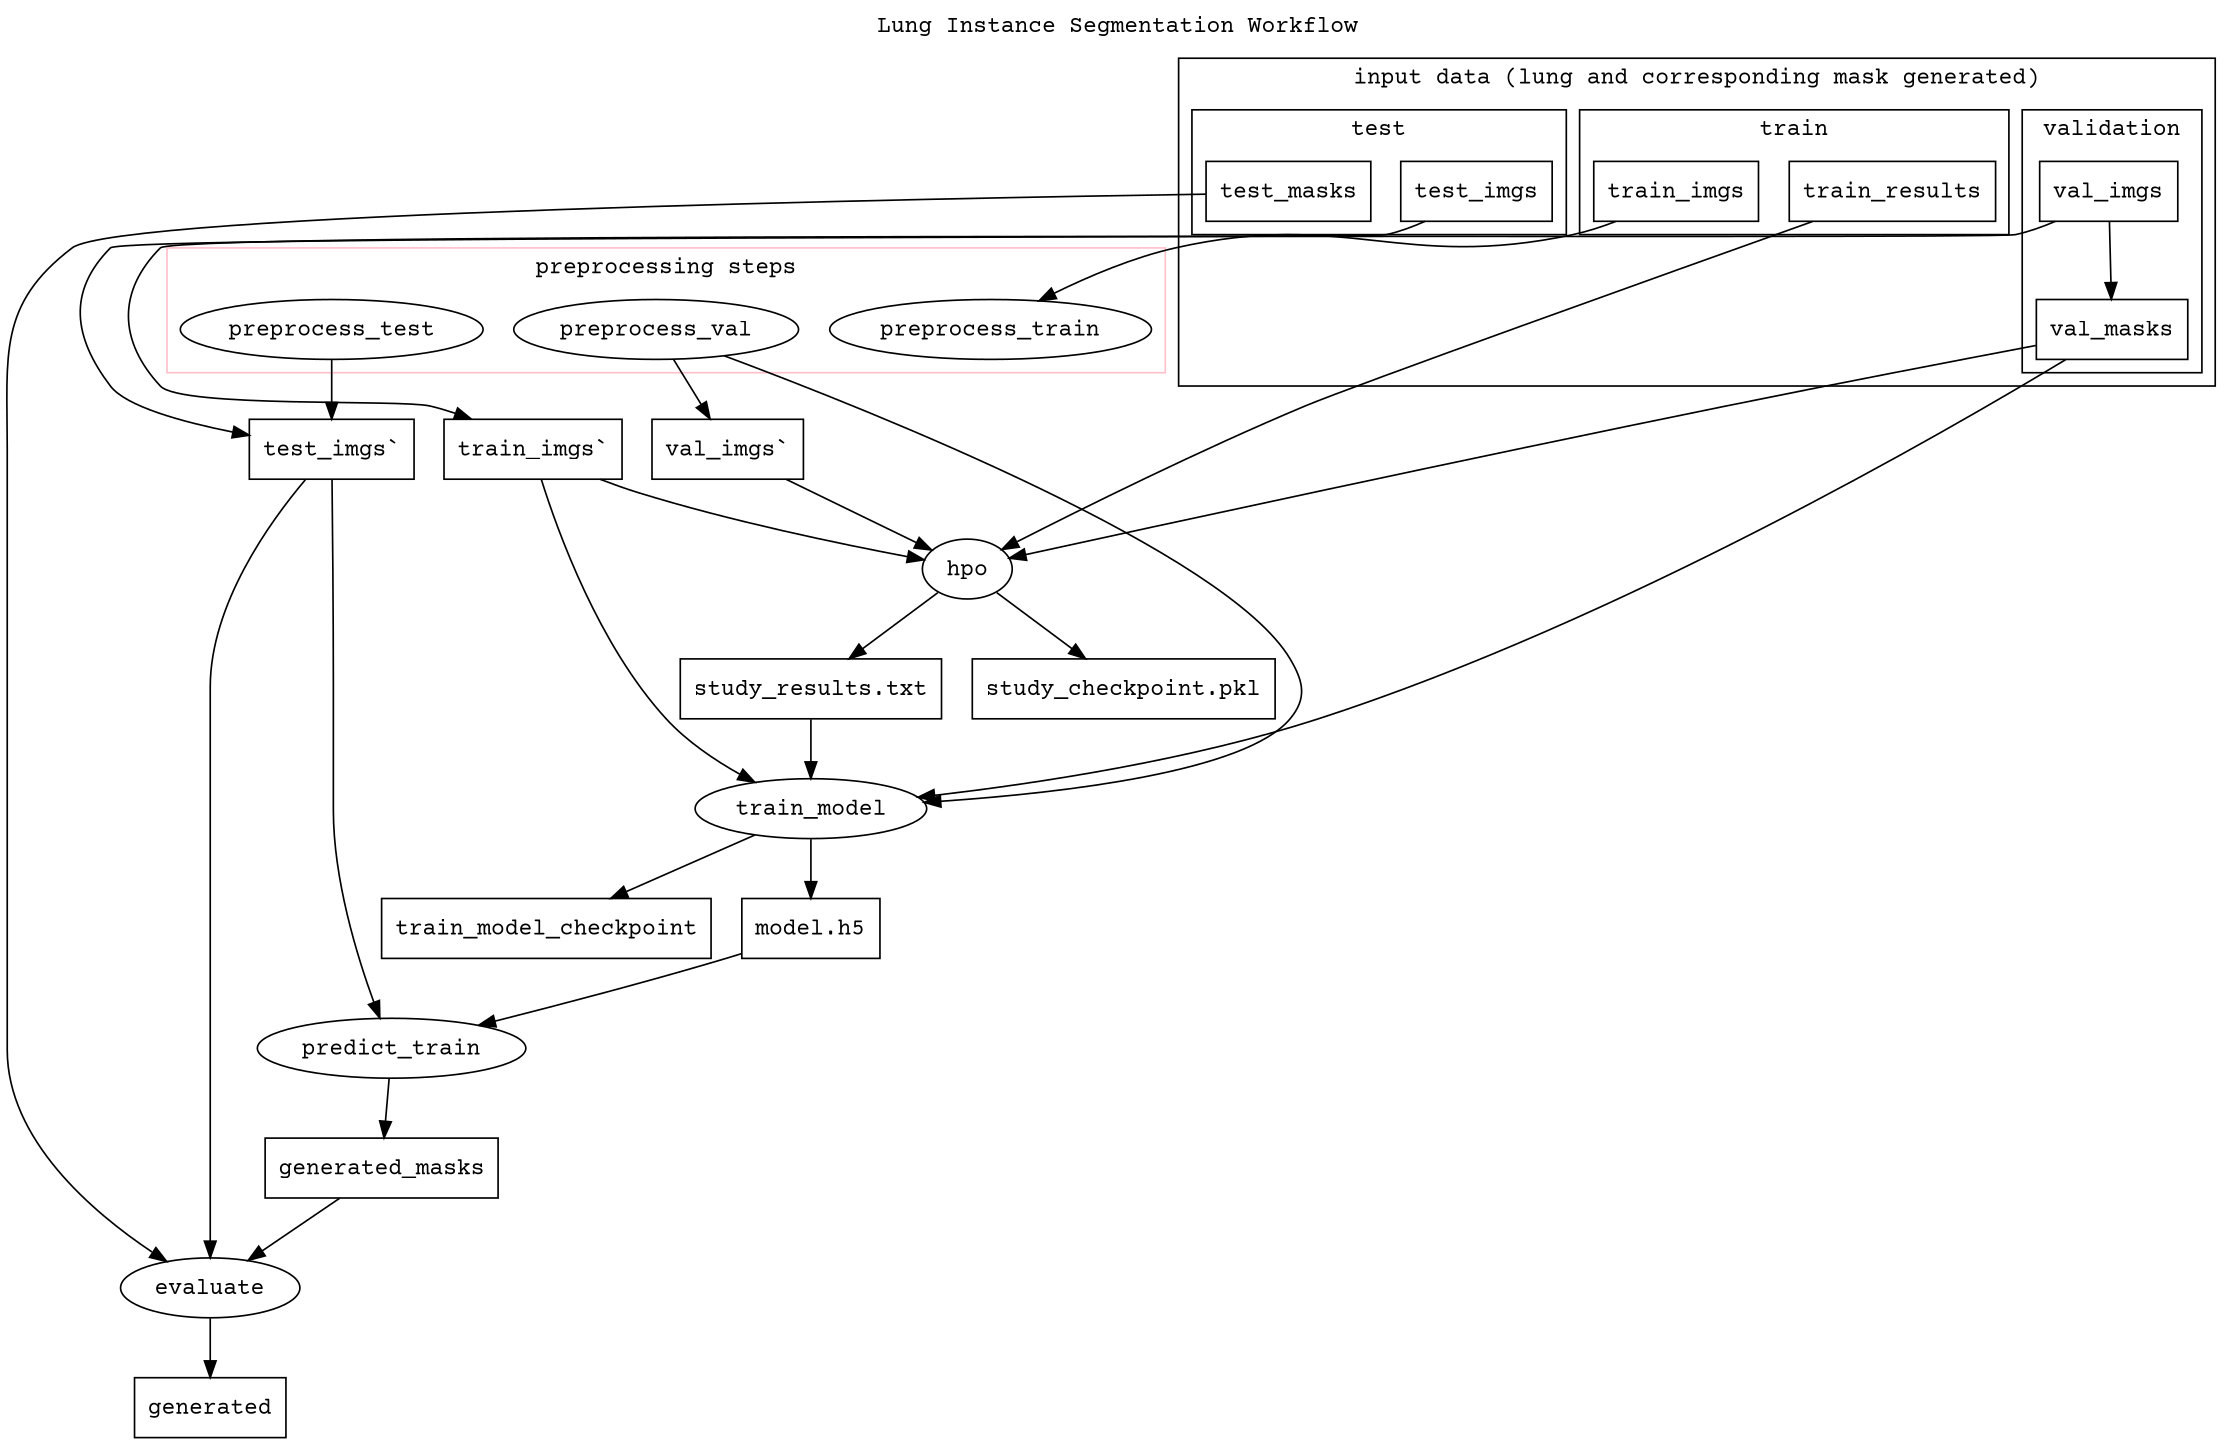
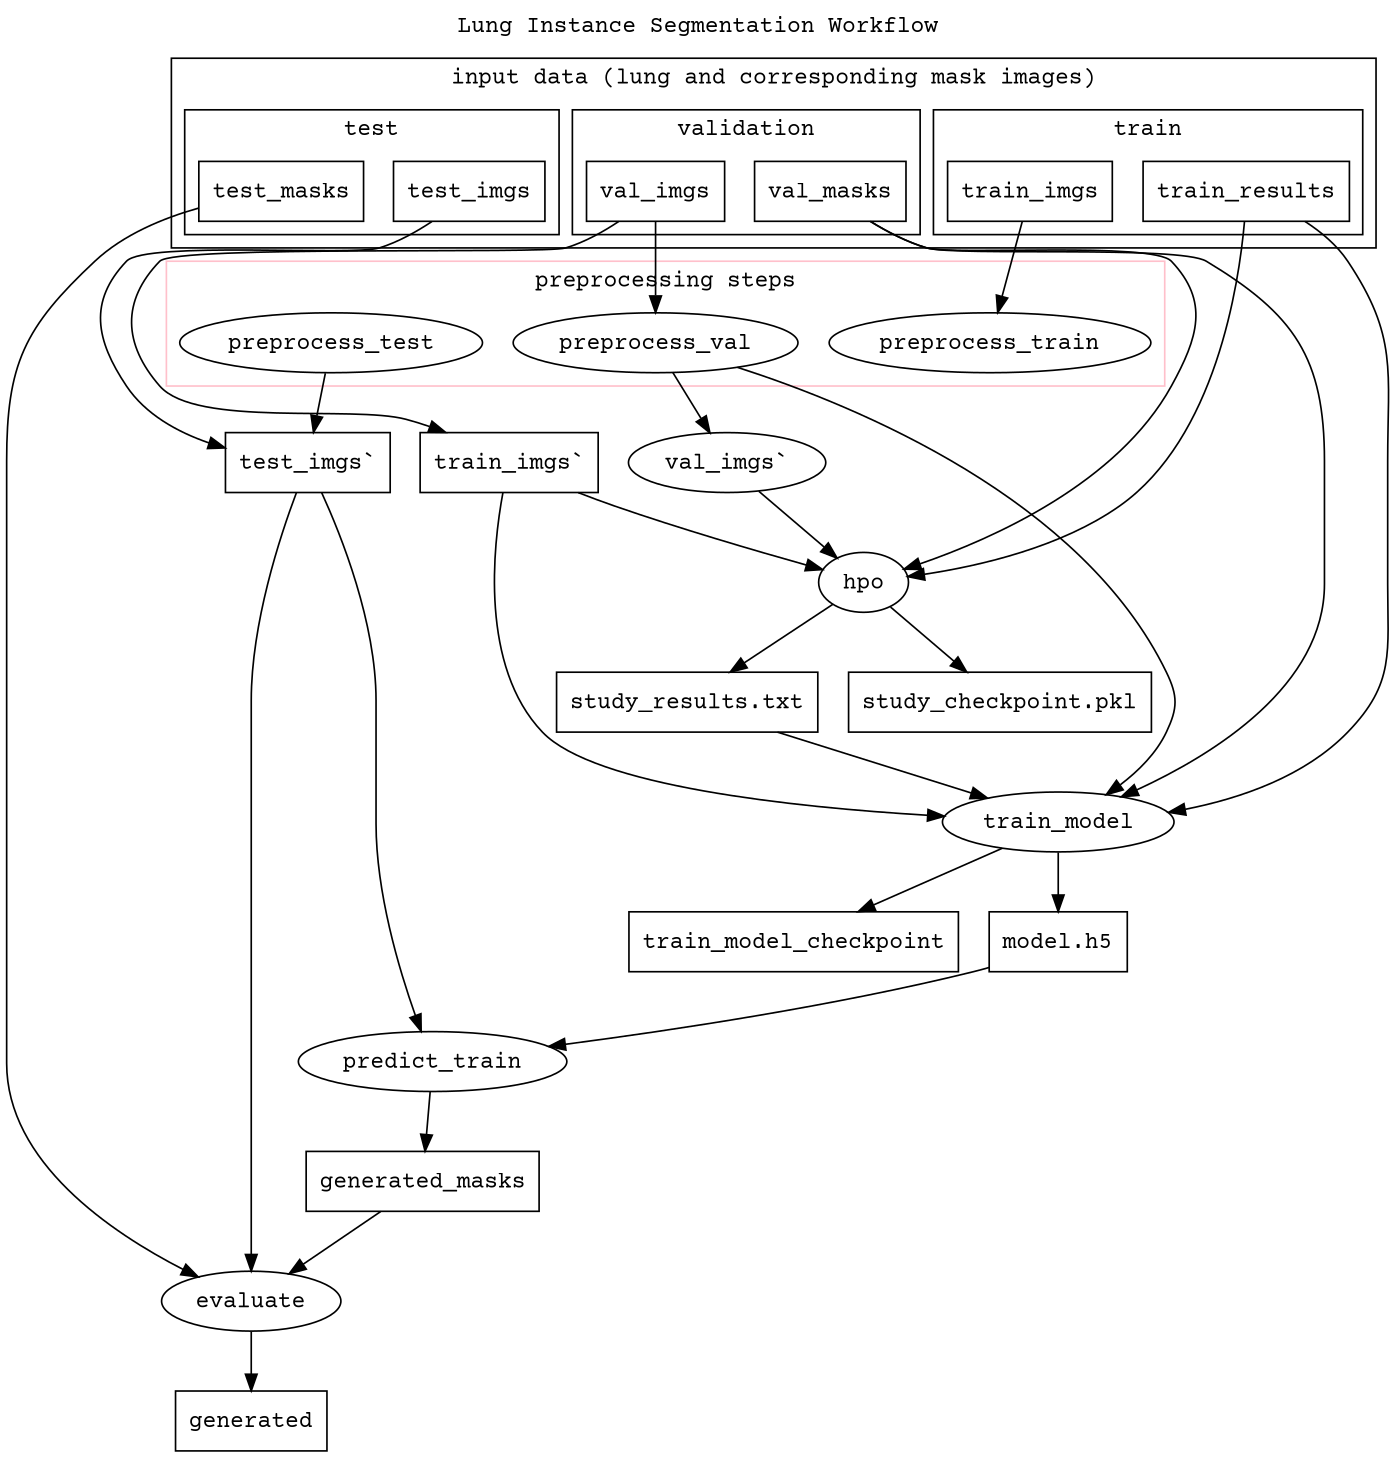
cluster "input data (lung and corresponding mask generated)": label "input data (lung and corresponding mask generated)" -> "input data (lung and corresponding mask images)"
edge "val_imgs" -> "val_masks": now "val_imgs" -> "preprocess_val"
node "val_imgs`": shape box -> ellipse
edge "train_results" -> "train_model": added
